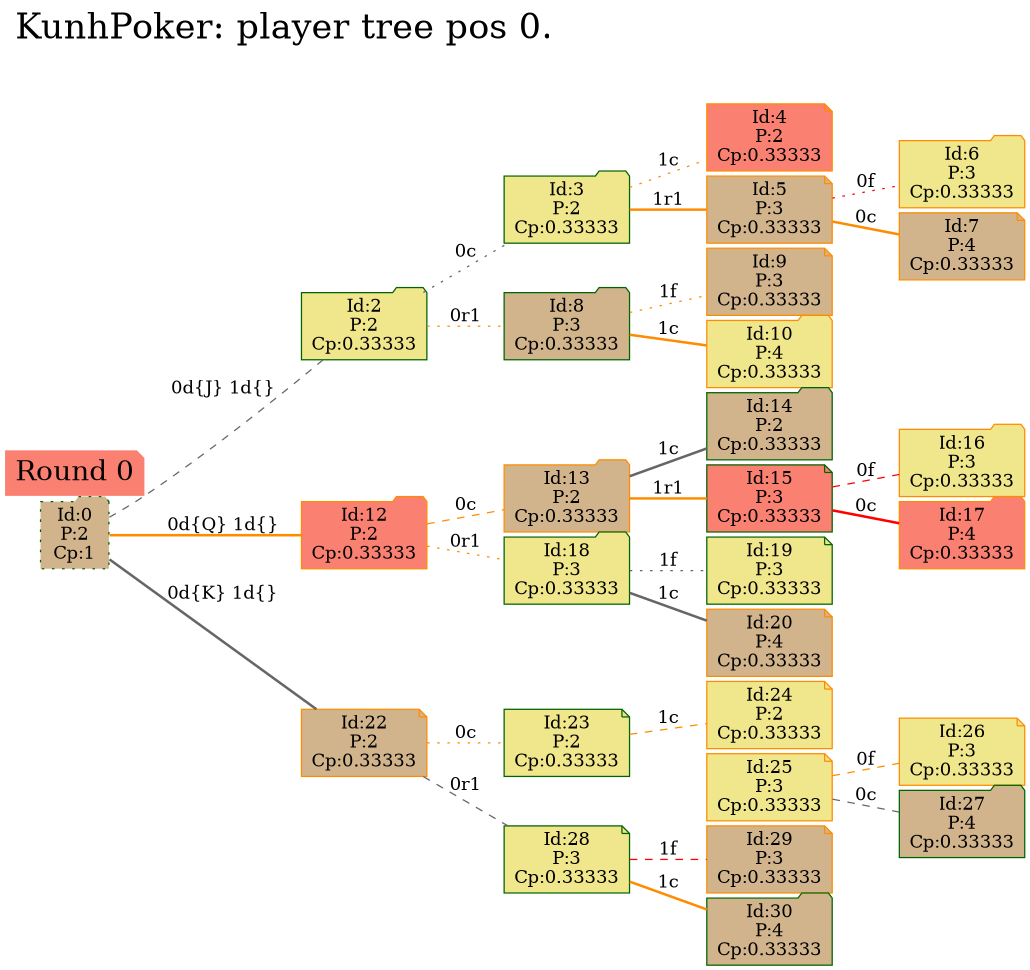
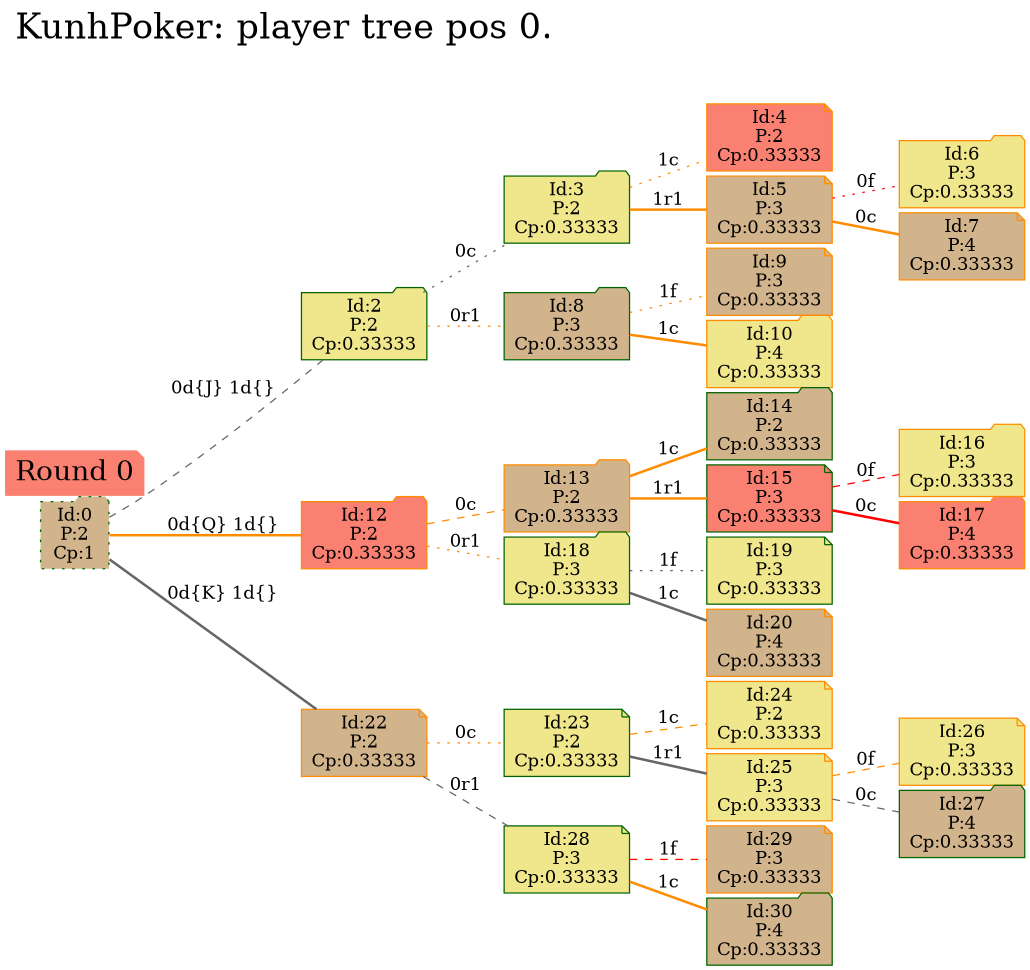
edge "Id:14 P:2 Cp:0.33333" -- "Id:13 P:2 Cp:0.33333": color gray40 -> darkorange
edge "Id:23 P:2 Cp:0.33333" -- "Id:25 P:3 Cp:0.33333": added, label "1r1"
